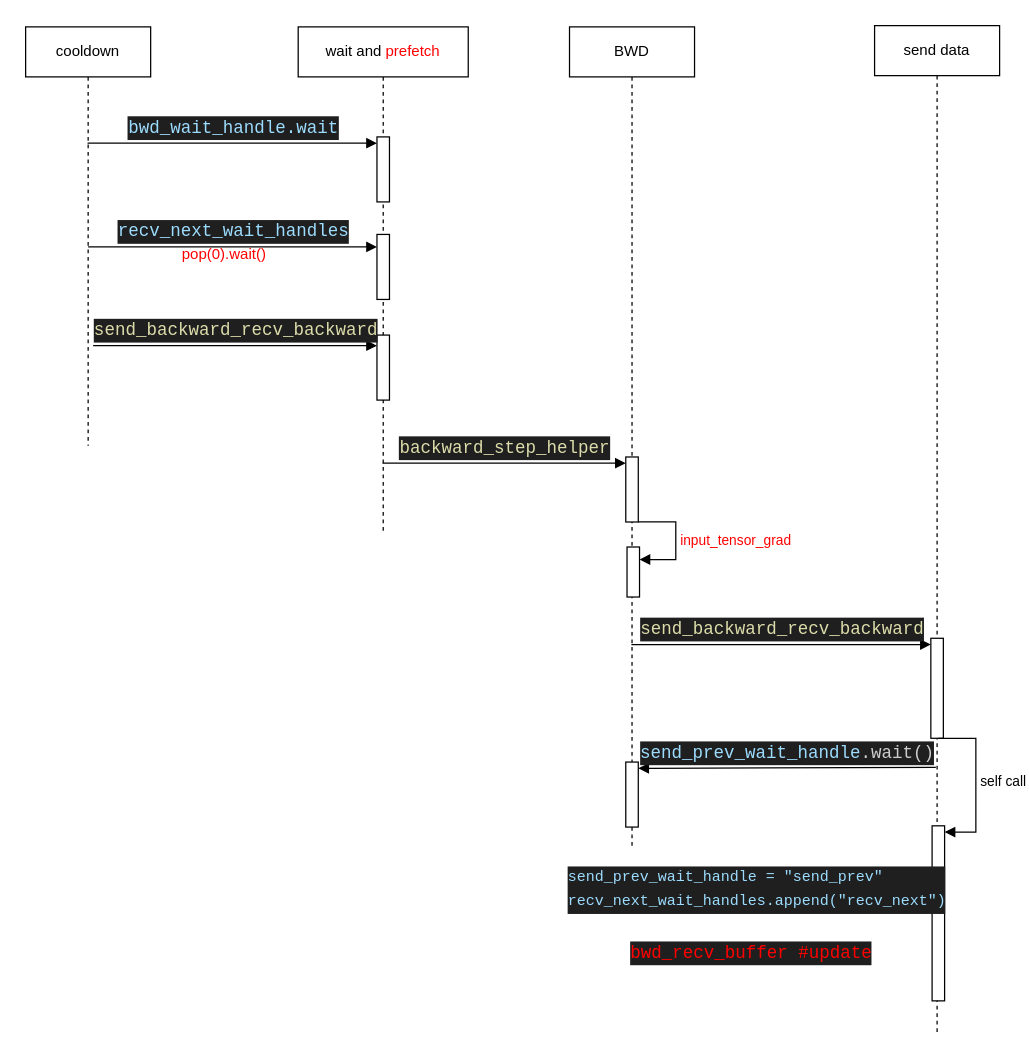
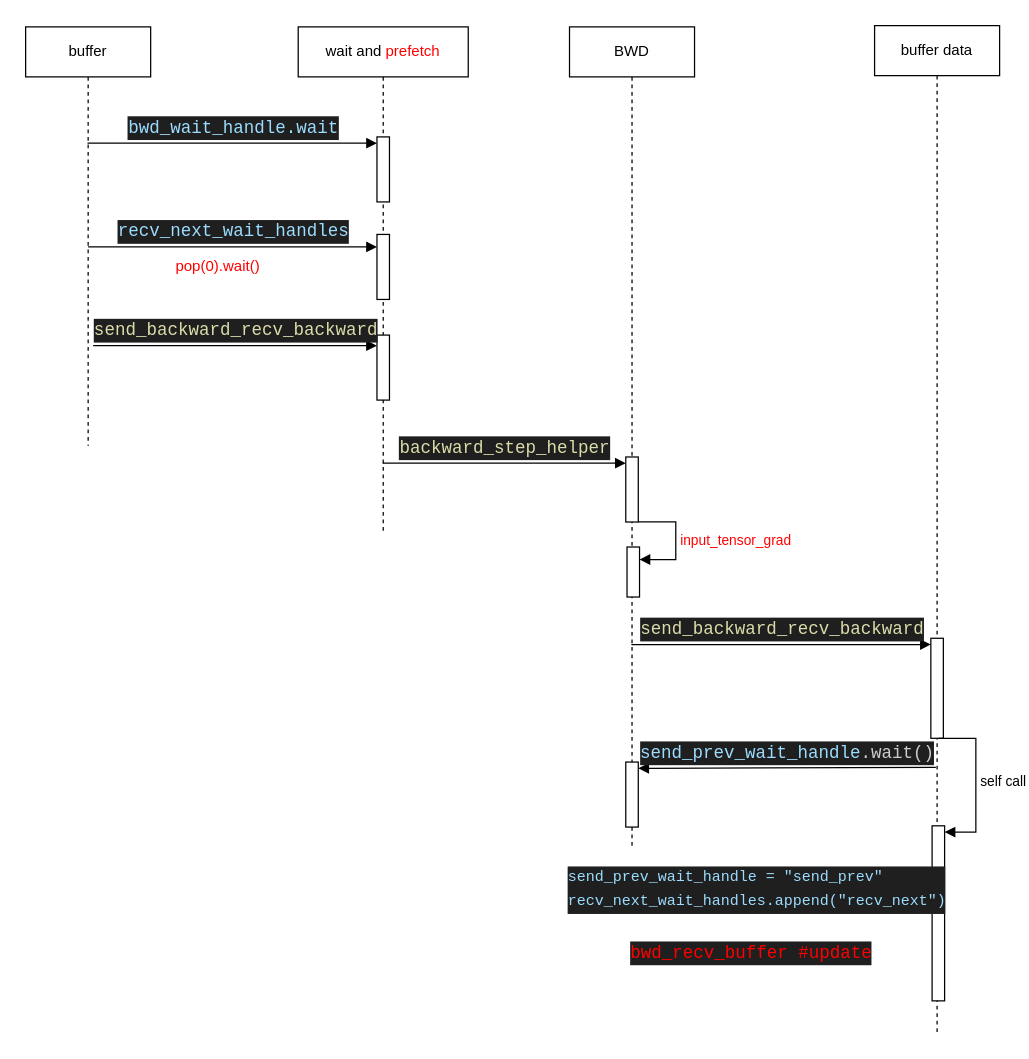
node "send data": label "send data" -> "buffer data"
node "cooldown": label "cooldown" -> "buffer"
node "pop(0).wait()": moved (224, 254) -> (218, 267)
